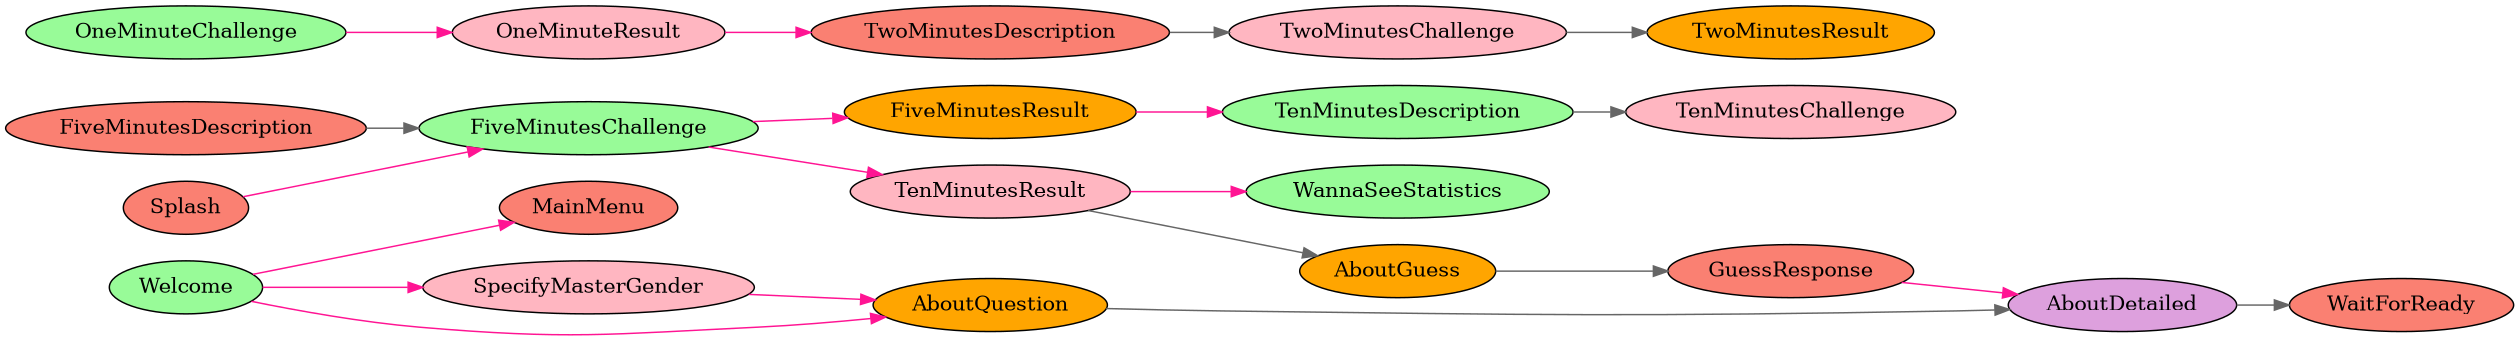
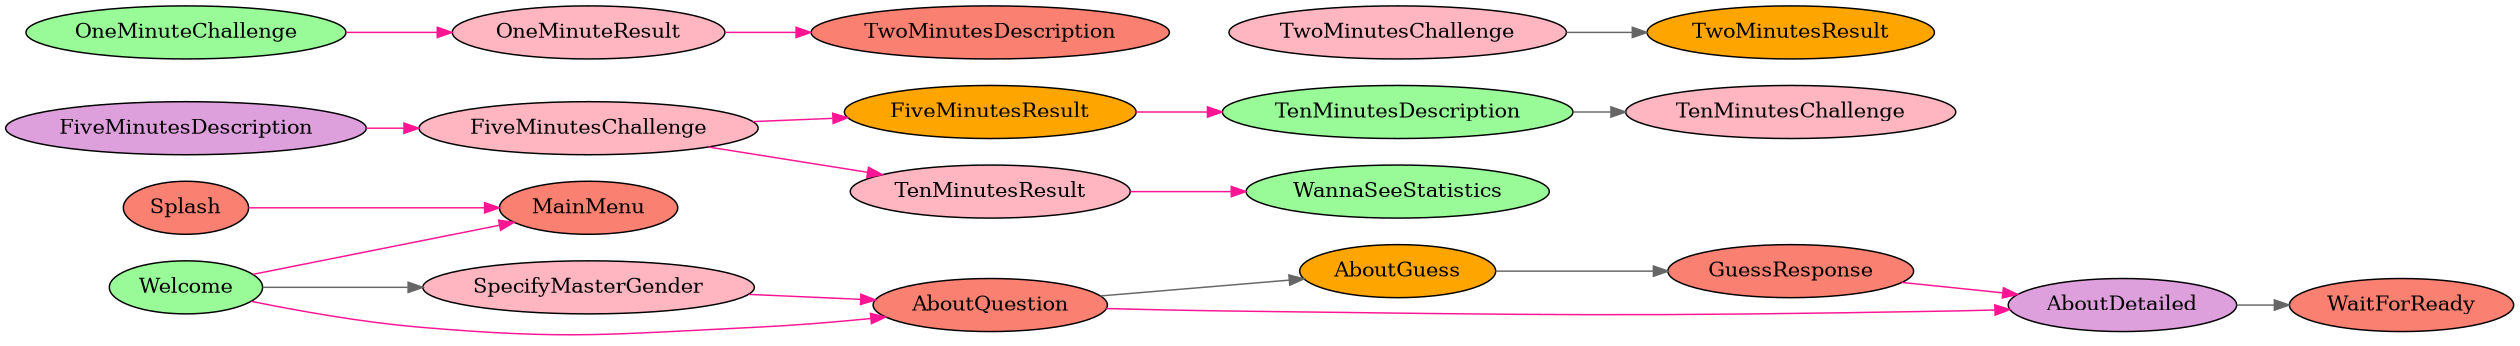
edge "TwoMinutesDescription" -> "TwoMinutesChallenge": removed
node "FiveMinutesDescription": fillcolor salmon -> plum
edge "FiveMinutesDescription" -> "FiveMinutesChallenge": color gray40 -> deeppink
node "FiveMinutesChallenge": fillcolor palegreen -> lightpink
edge "Splash" -> "FiveMinutesChallenge": now "Splash" -> "MainMenu"
edge "TenMinutesResult" -> "AboutGuess": now "AboutQuestion" -> "AboutGuess"
edge "Welcome" -> "SpecifyMasterGender": color deeppink -> gray40
node "AboutQuestion": fillcolor orange -> salmon
edge "AboutQuestion" -> "AboutDetailed": color gray40 -> deeppink
